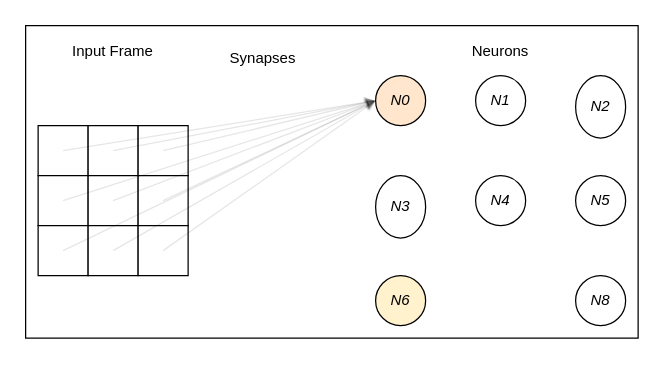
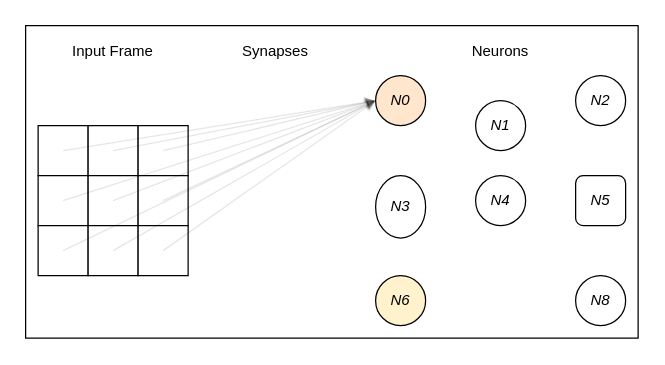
node "Synapses": moved (263, 51) -> (276, 44)
node "N1": moved (501, 101) -> (501, 126)
node "N2": size 50x63 -> 50x50
node "N5": shape ellipse -> rounded rectangle
